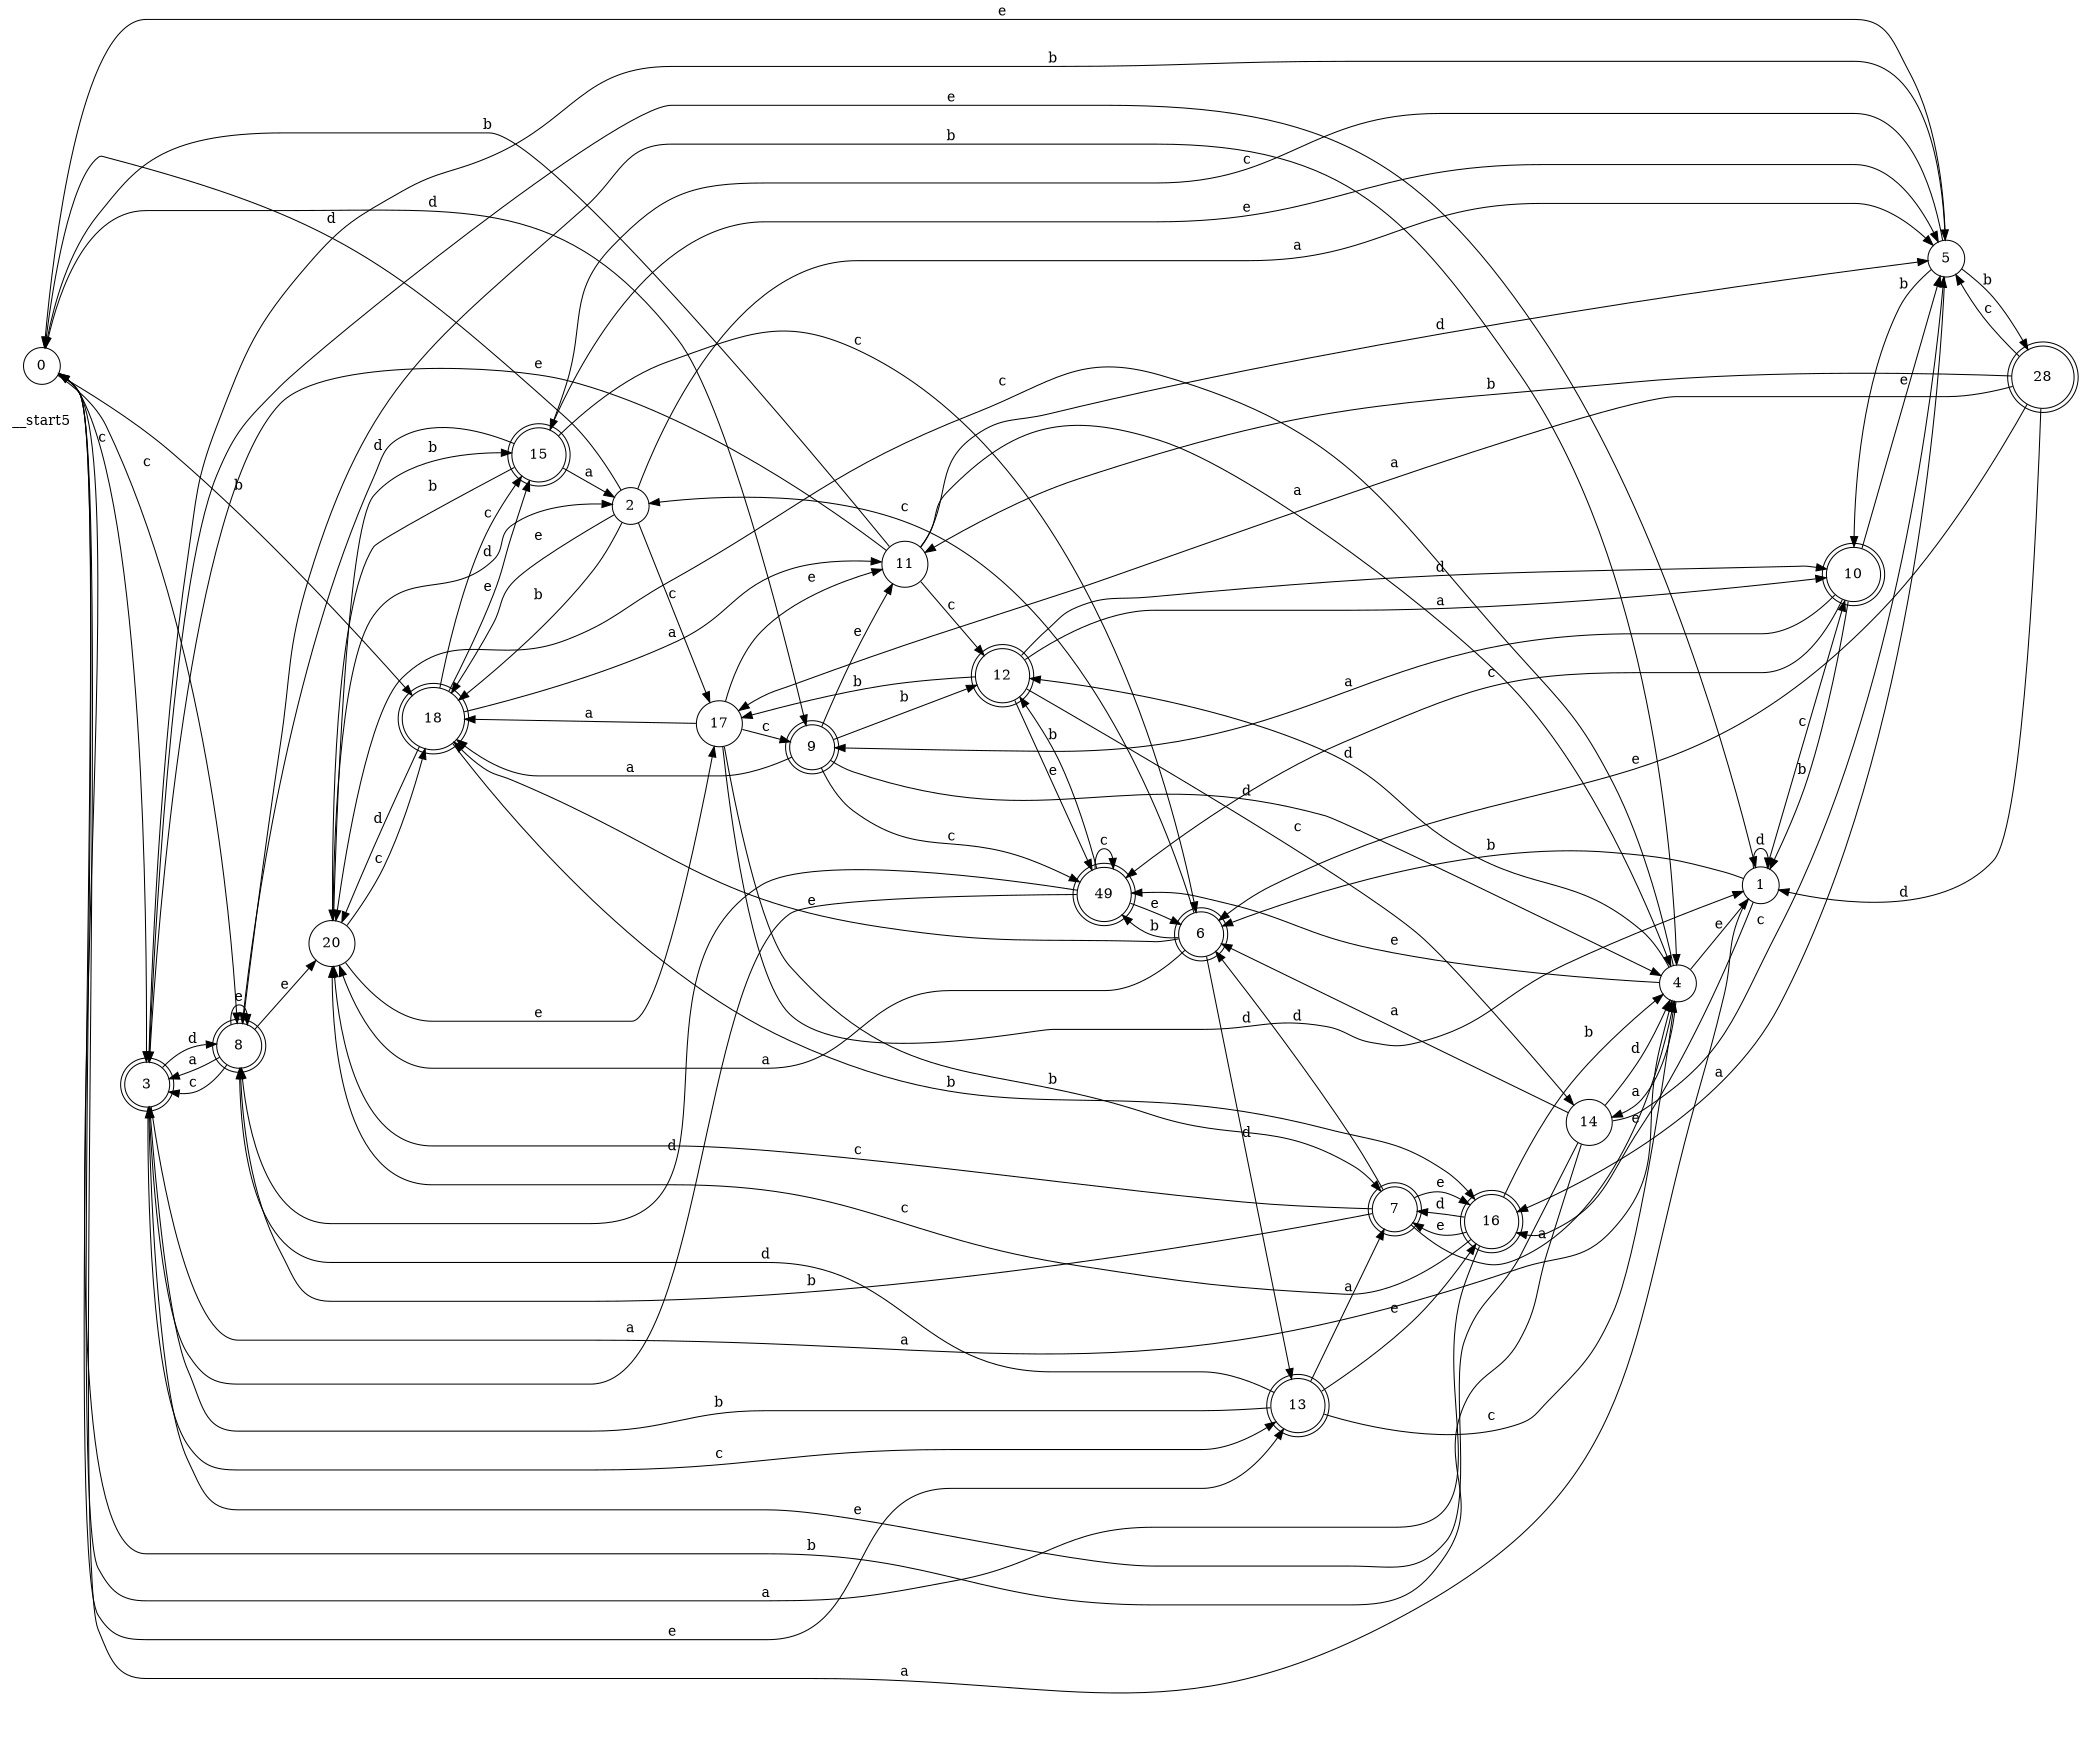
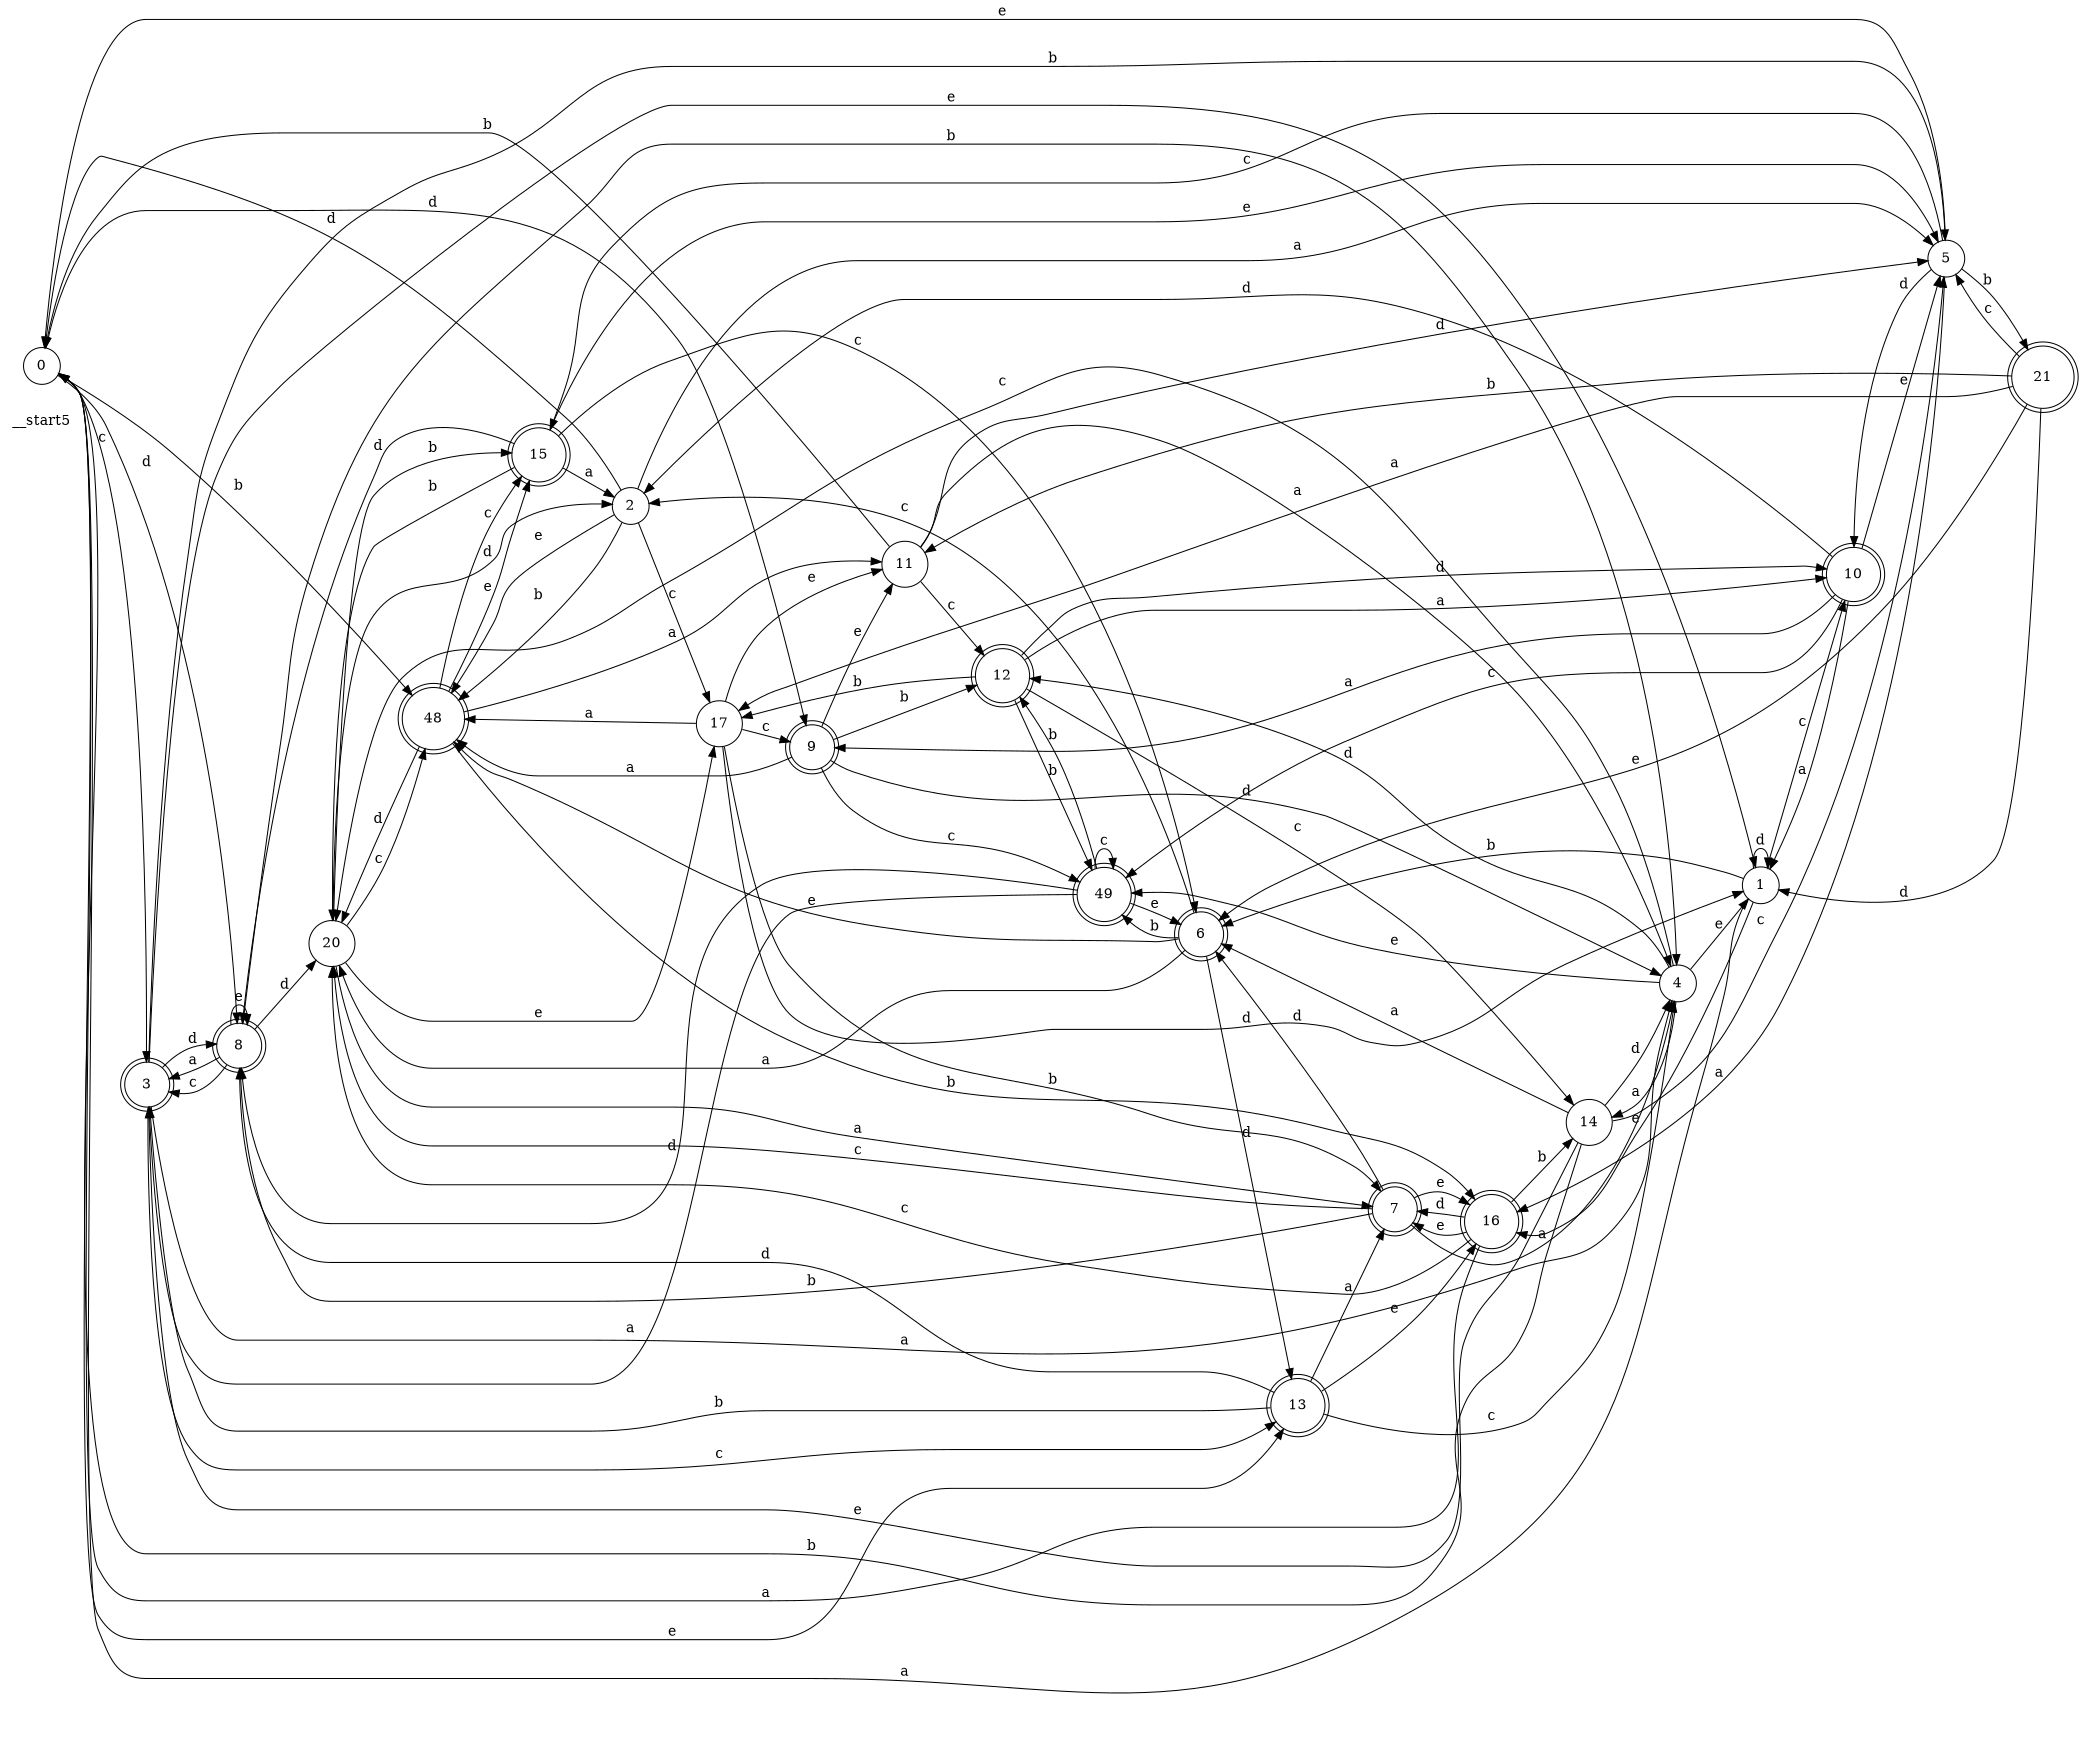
edge "5" -> "10": label "b" -> "d"
edge "10" -> "2": added, label "d"
node "28": label "28" -> "21"
edge "11" -> "3": removed, label "e"
edge "0" -> "8": label "c" -> "d"
node "18": label "18" -> "48"
edge "10" -> "1": label "b" -> "a"
edge "12" -> "49": label "e" -> "b"
edge "8" -> "20": label "e" -> "d"
edge "16" -> "4": now "16" -> "14"
edge "20" -> "7": added, label "a"
